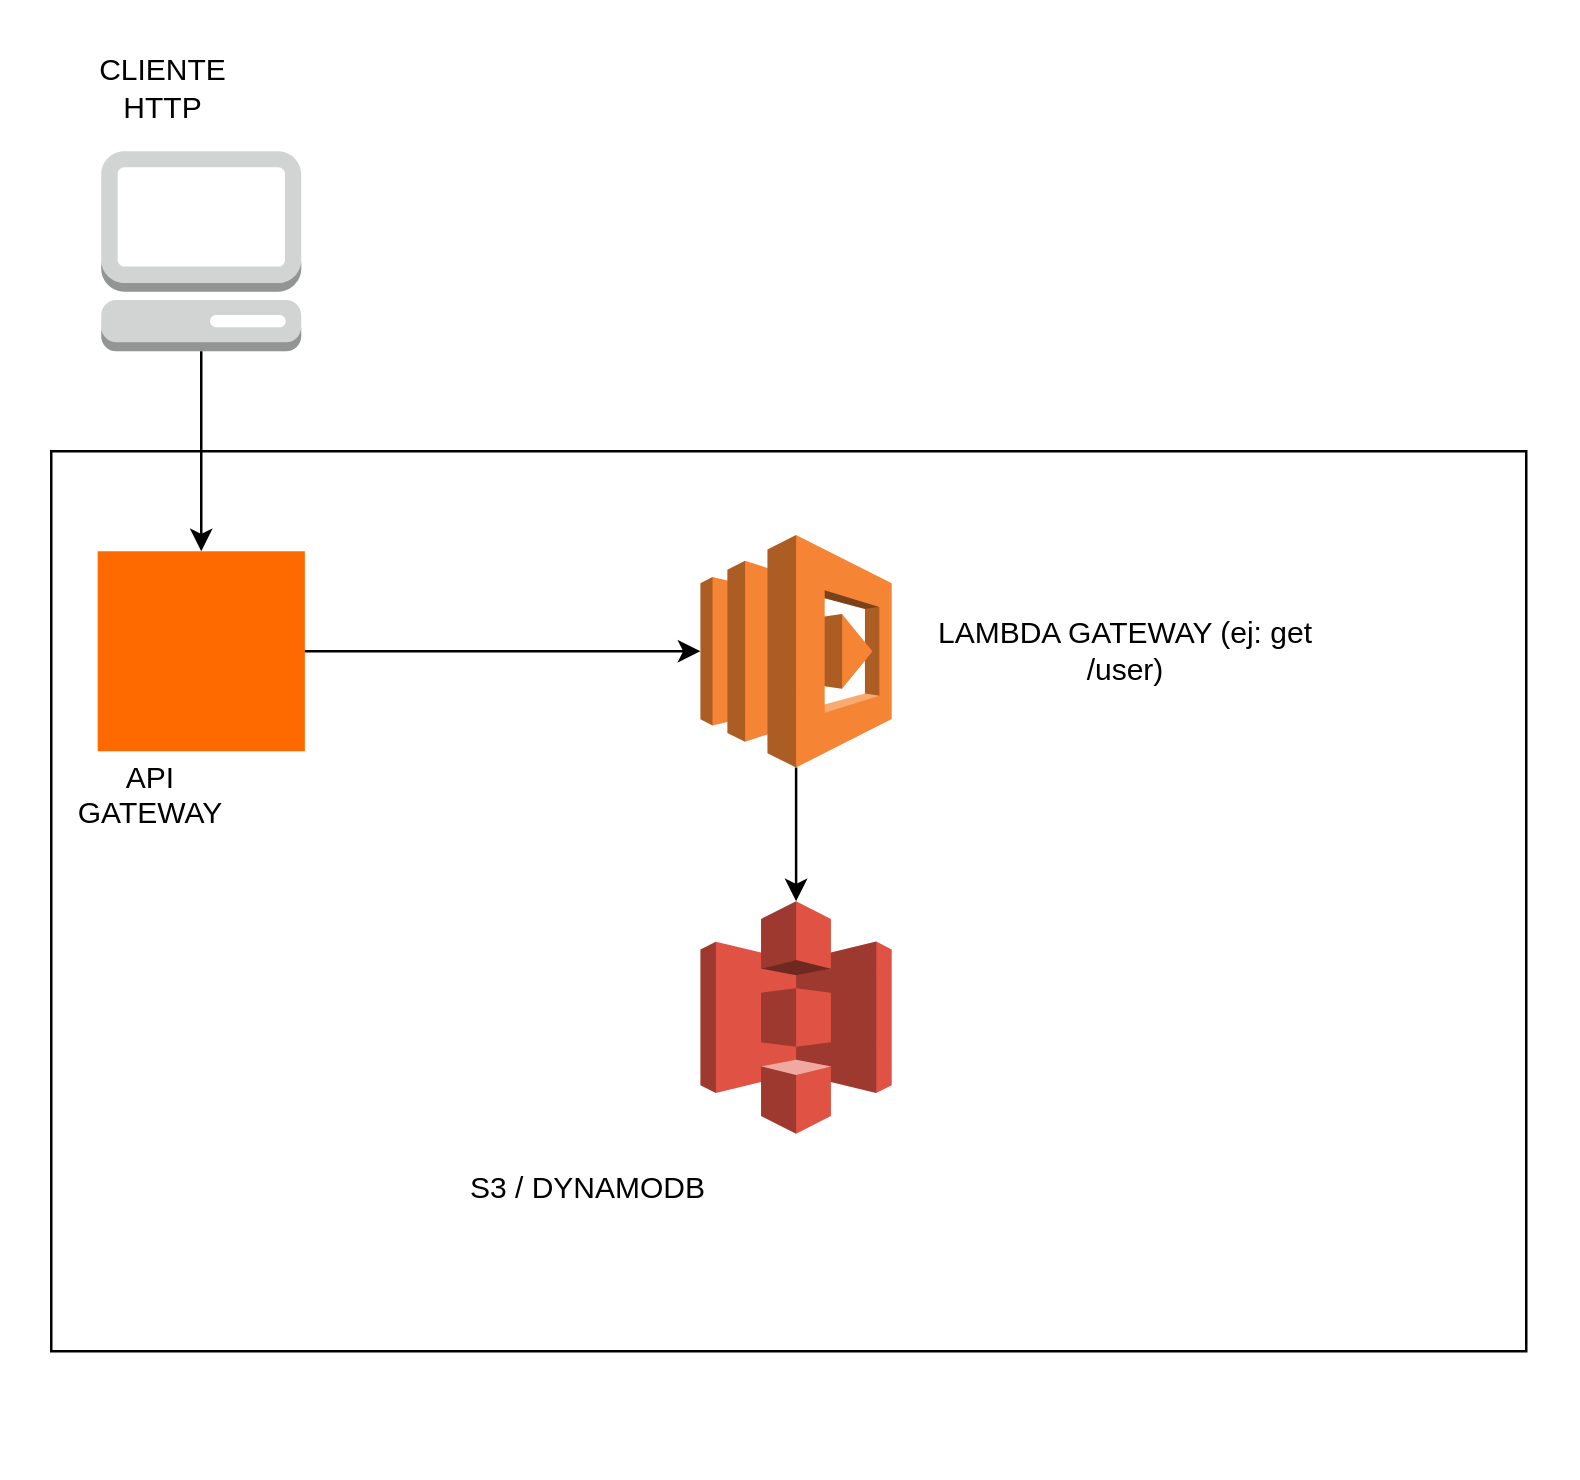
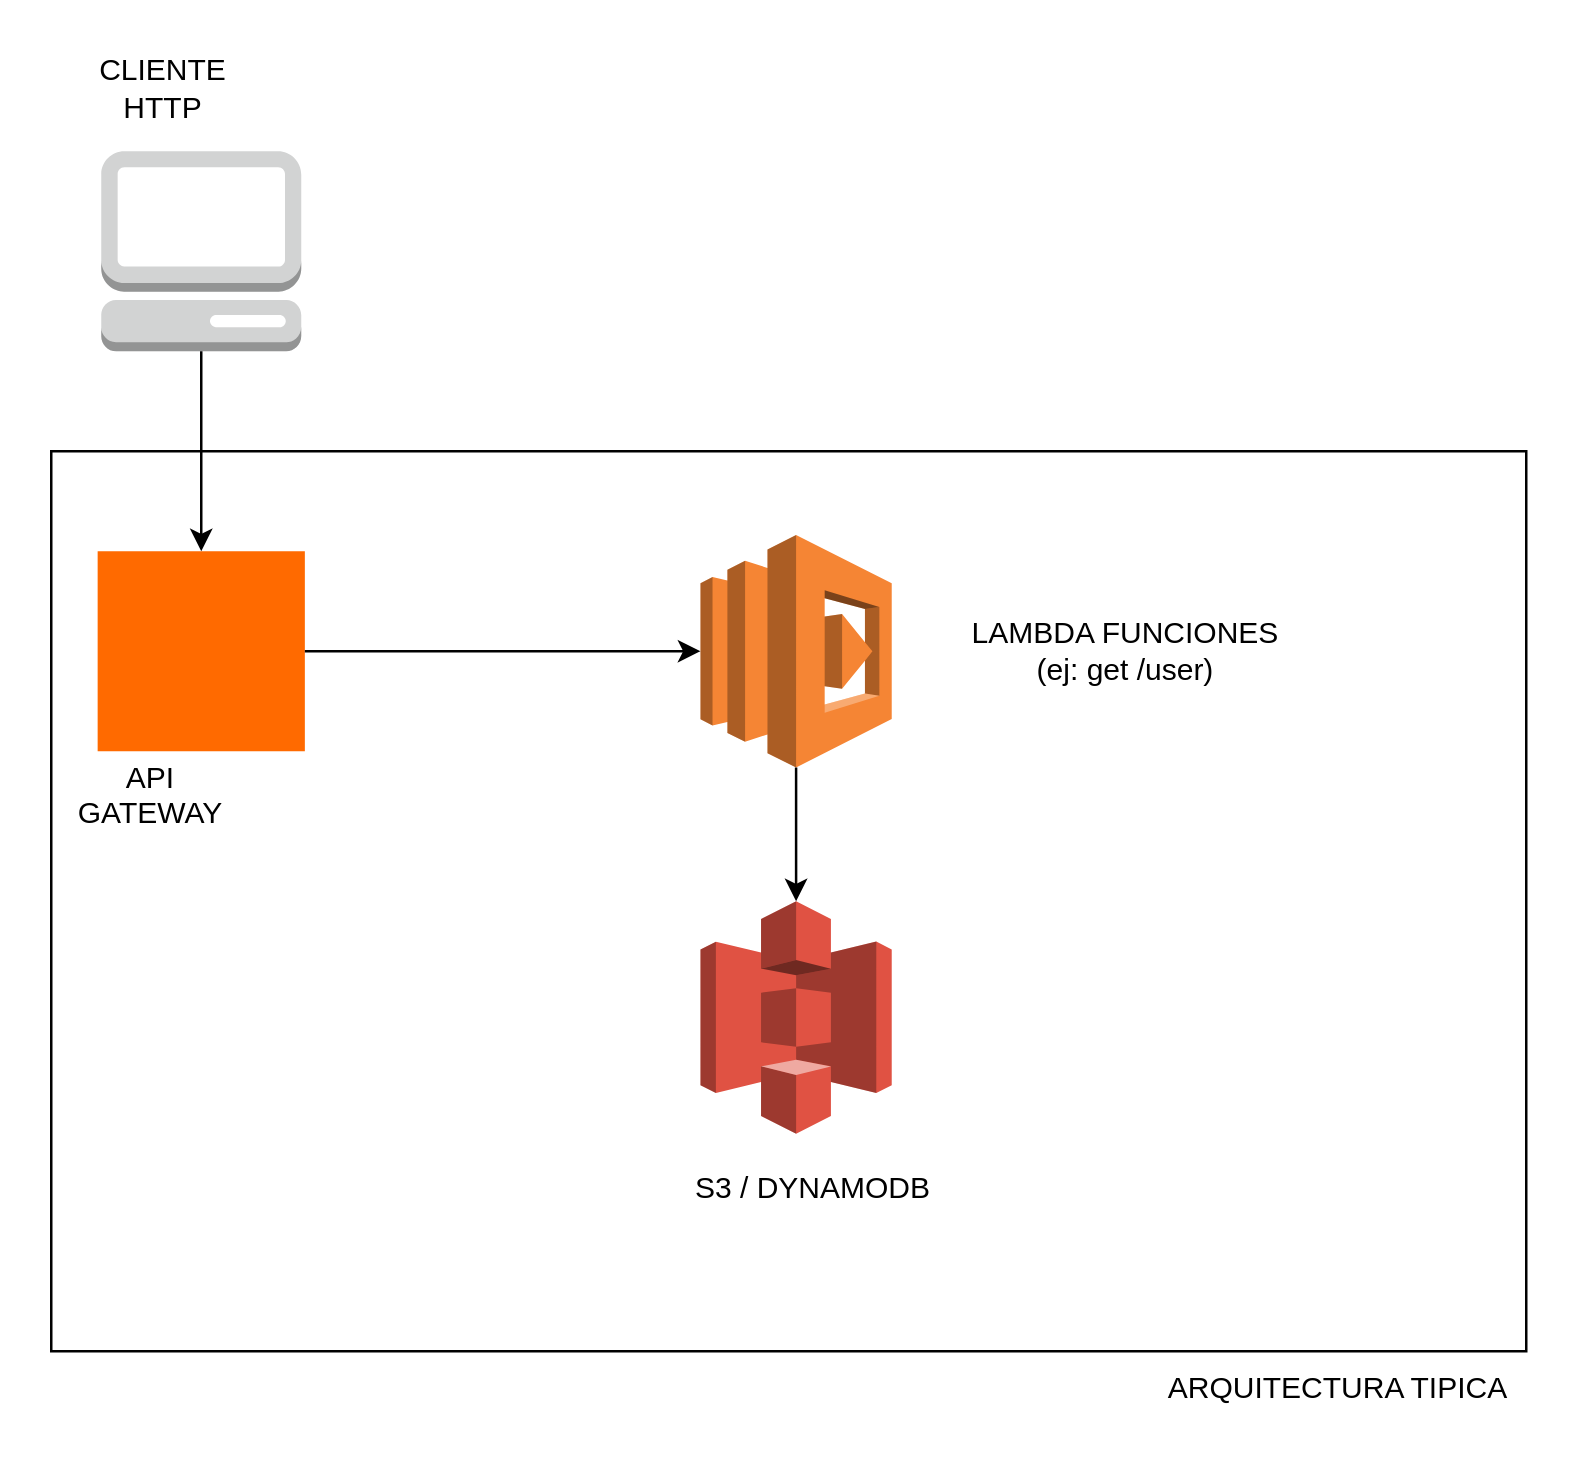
node "LAMBDA GATEWAY (ej: get /user)": label "LAMBDA GATEWAY (ej: get /user)" -> "LAMBDA FUNCIONES (ej: get /user)"
node "S3 / DYNAMODB": moved (589, 1189) -> (814, 1189)
node "ARQUITECTURA TIPICA": added
